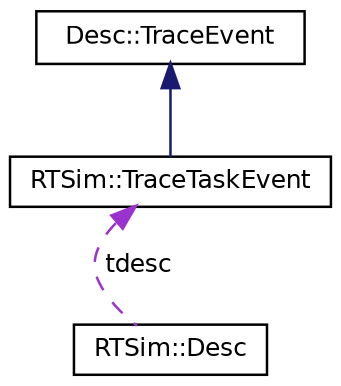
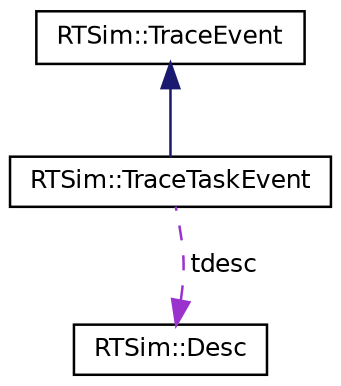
node "Desc::TraceEvent": label "Desc::TraceEvent" -> "RTSim::TraceEvent"
edge "RTSim::Desc" -> "RTSim::TraceTaskEvent": reversed
